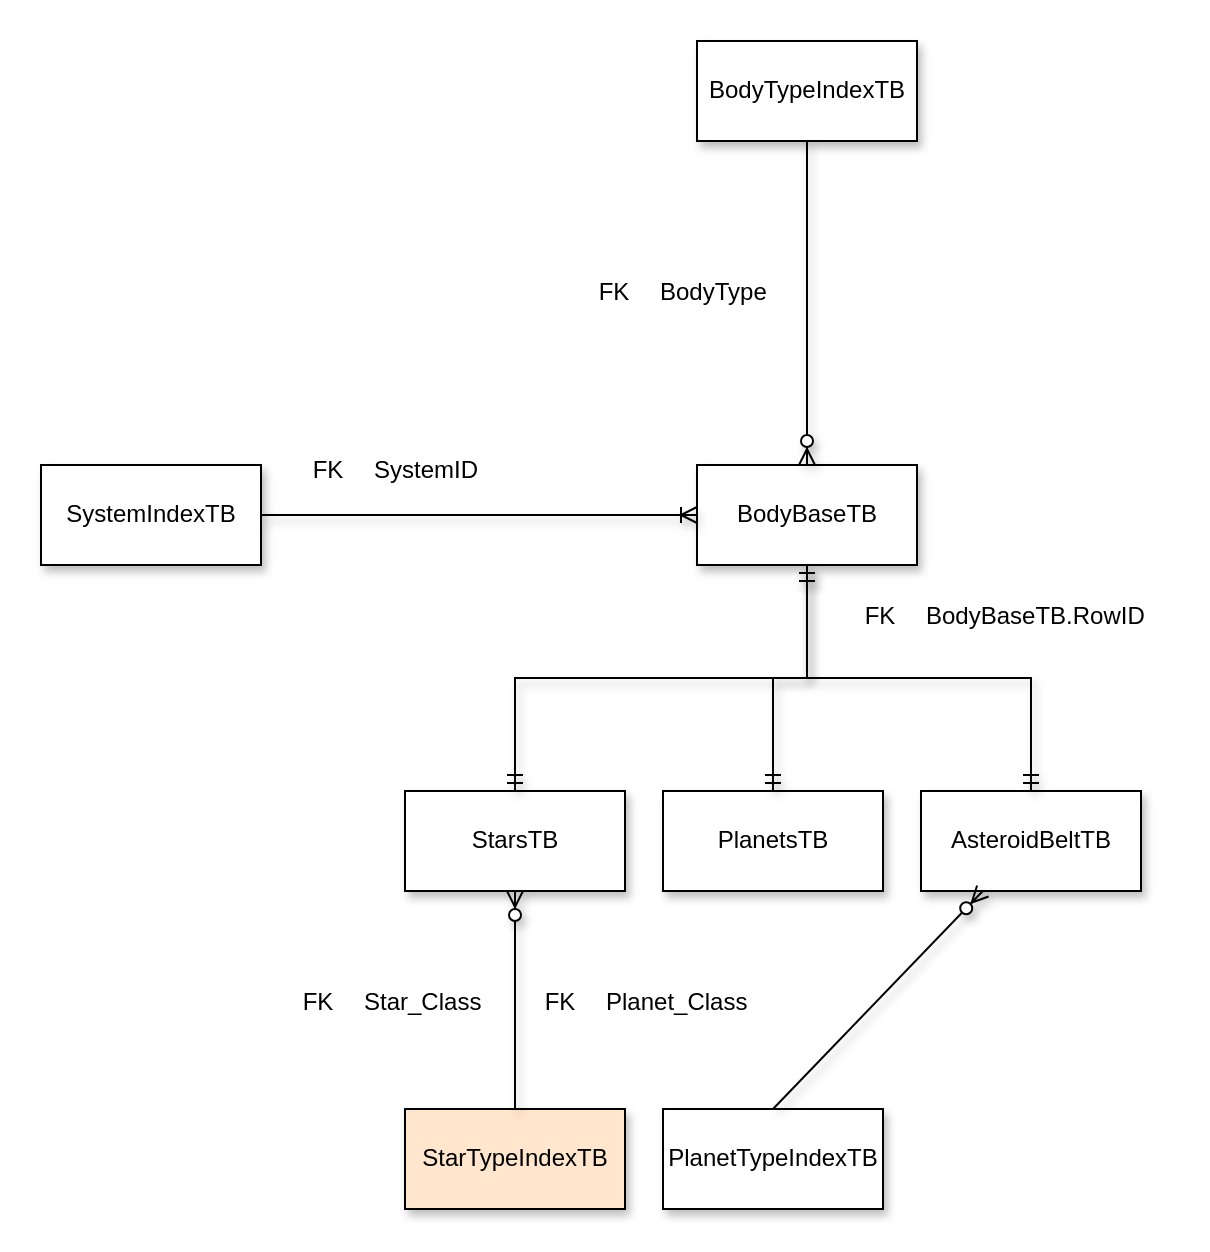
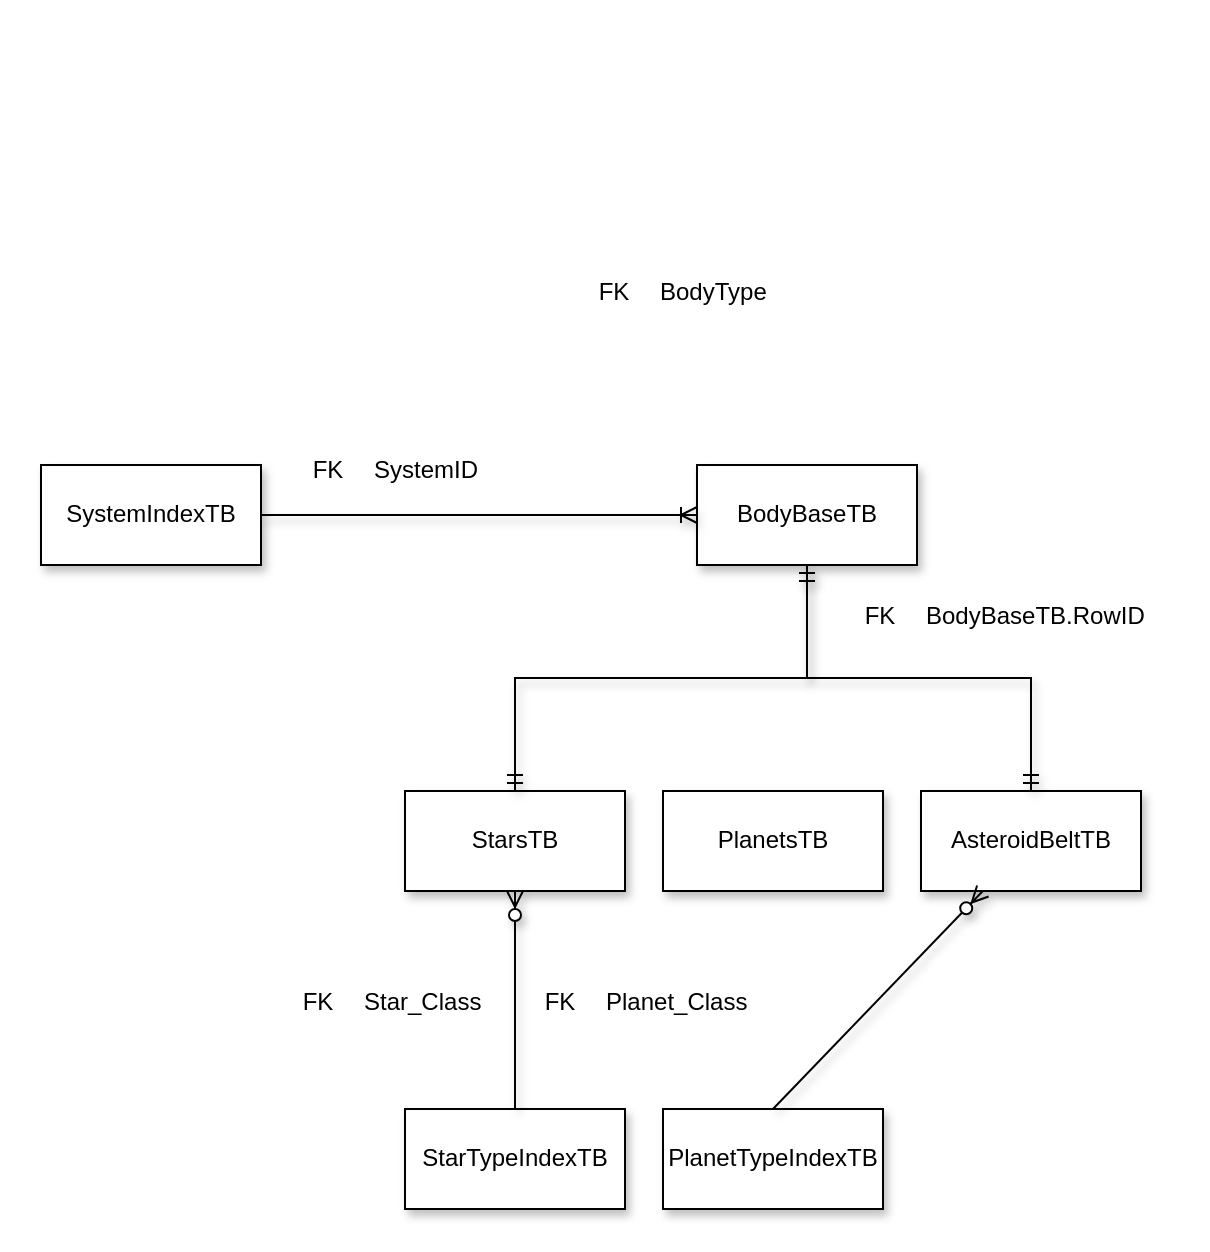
node "BodyTypeIndexTB": removed
edge "BodyTypeIndexTB" -> "BodyBaseTB": removed
edge "BodyBaseTB" -- "PlanetsTB": removed
node "StarTypeIndexTB": fillcolor #ffe6cc -> #ffffff
